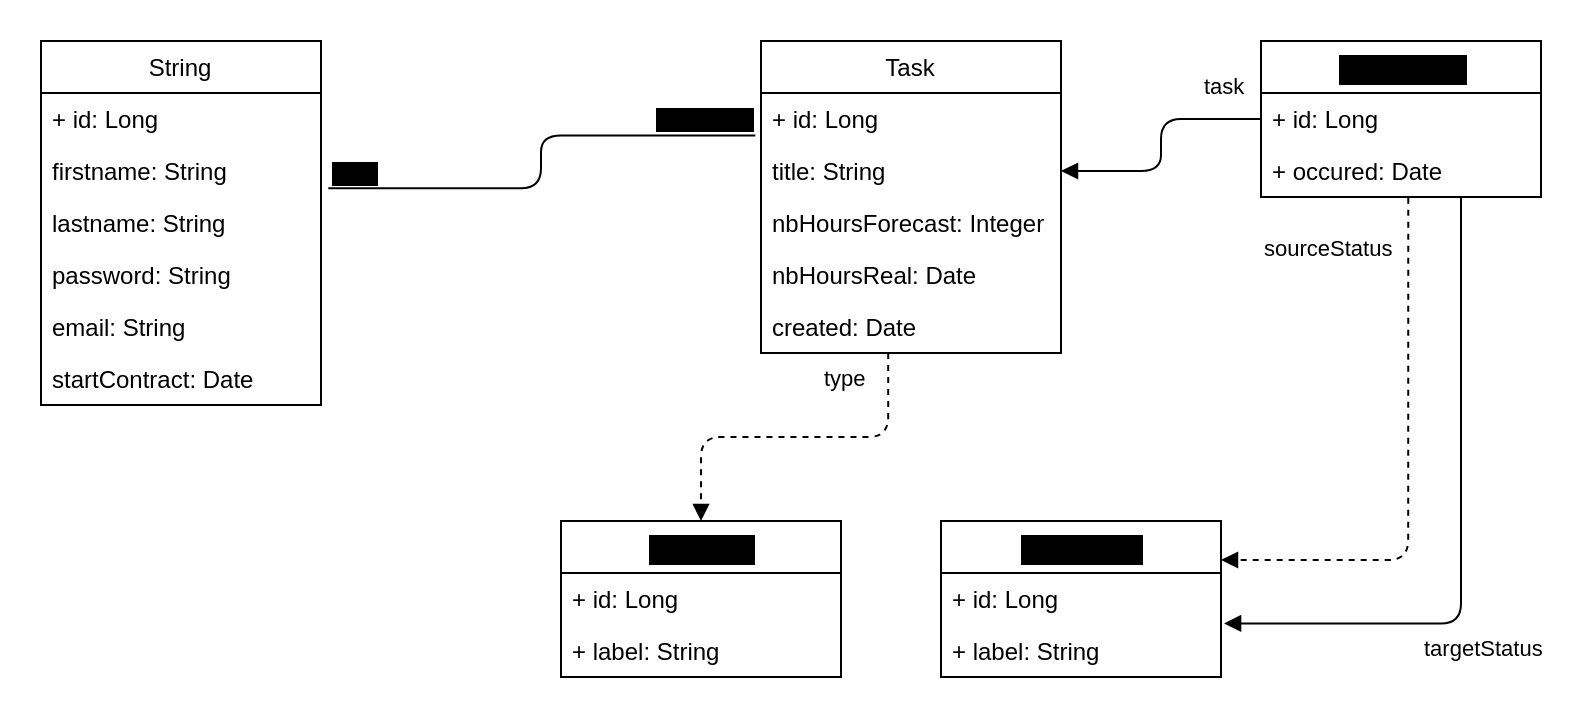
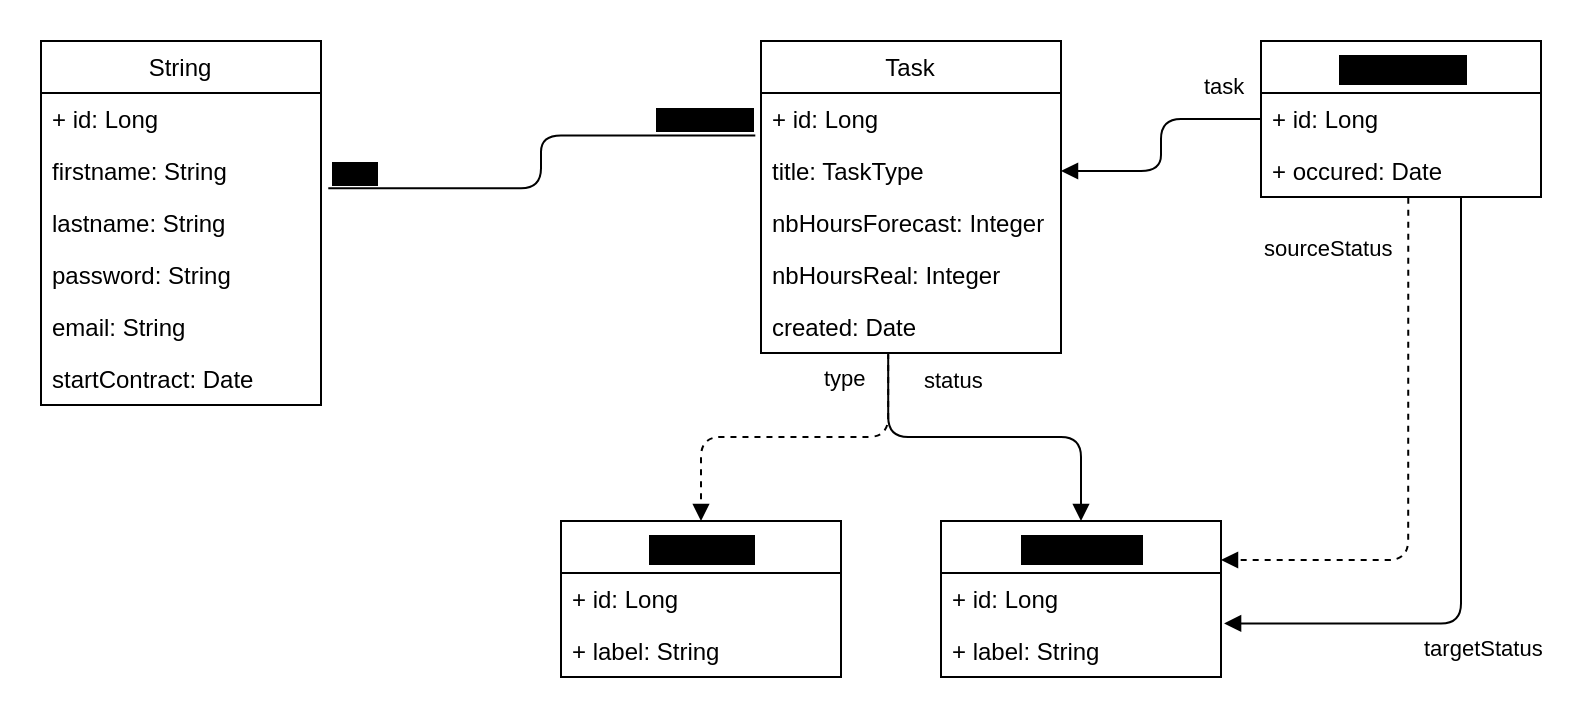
node "title: String": label "title: String" -> "title: TaskType"
node "nbHoursReal: Date": label "nbHoursReal: Date" -> "nbHoursReal: Integer"
edge "created: Date" -> "TaskStatus": added, label "status"
